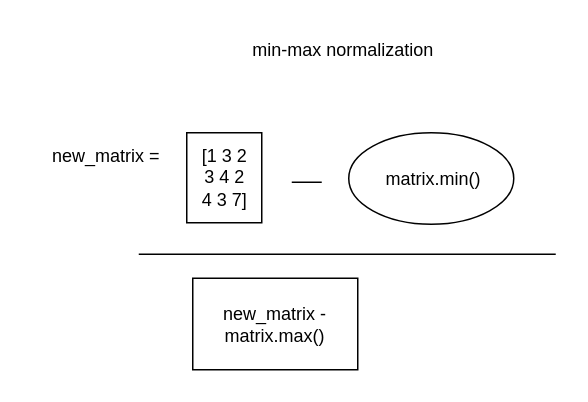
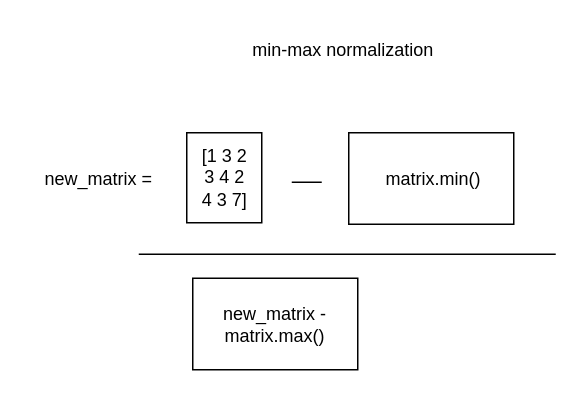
node "new_matrix =": moved (106, 156) -> (98, 179)
node "matrix.min()": shape ellipse -> rectangle
